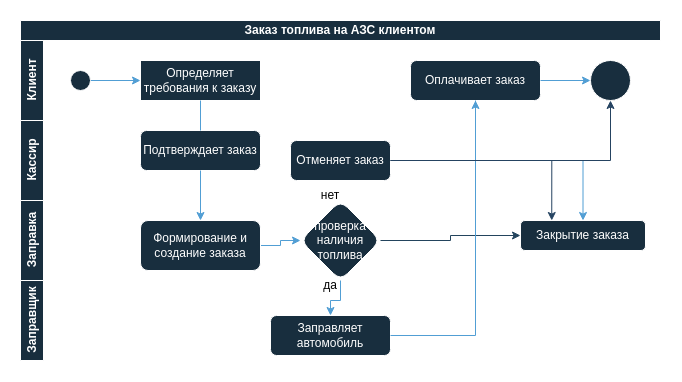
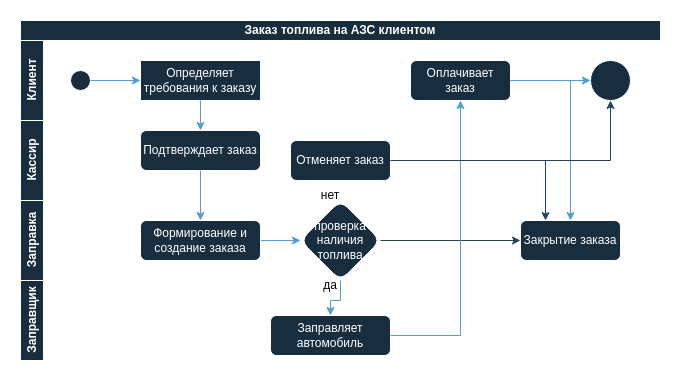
node "Оплачивает заказ": size 130x40 -> 100x40
edge "Определяет требования к заказу" -- "Подтверждает заказ": arrowhead none -> classic
node "Закрытие заказа": size 125x30 -> 100x40
node "Формирование и создание заказа": size 120x50 -> 120x40
